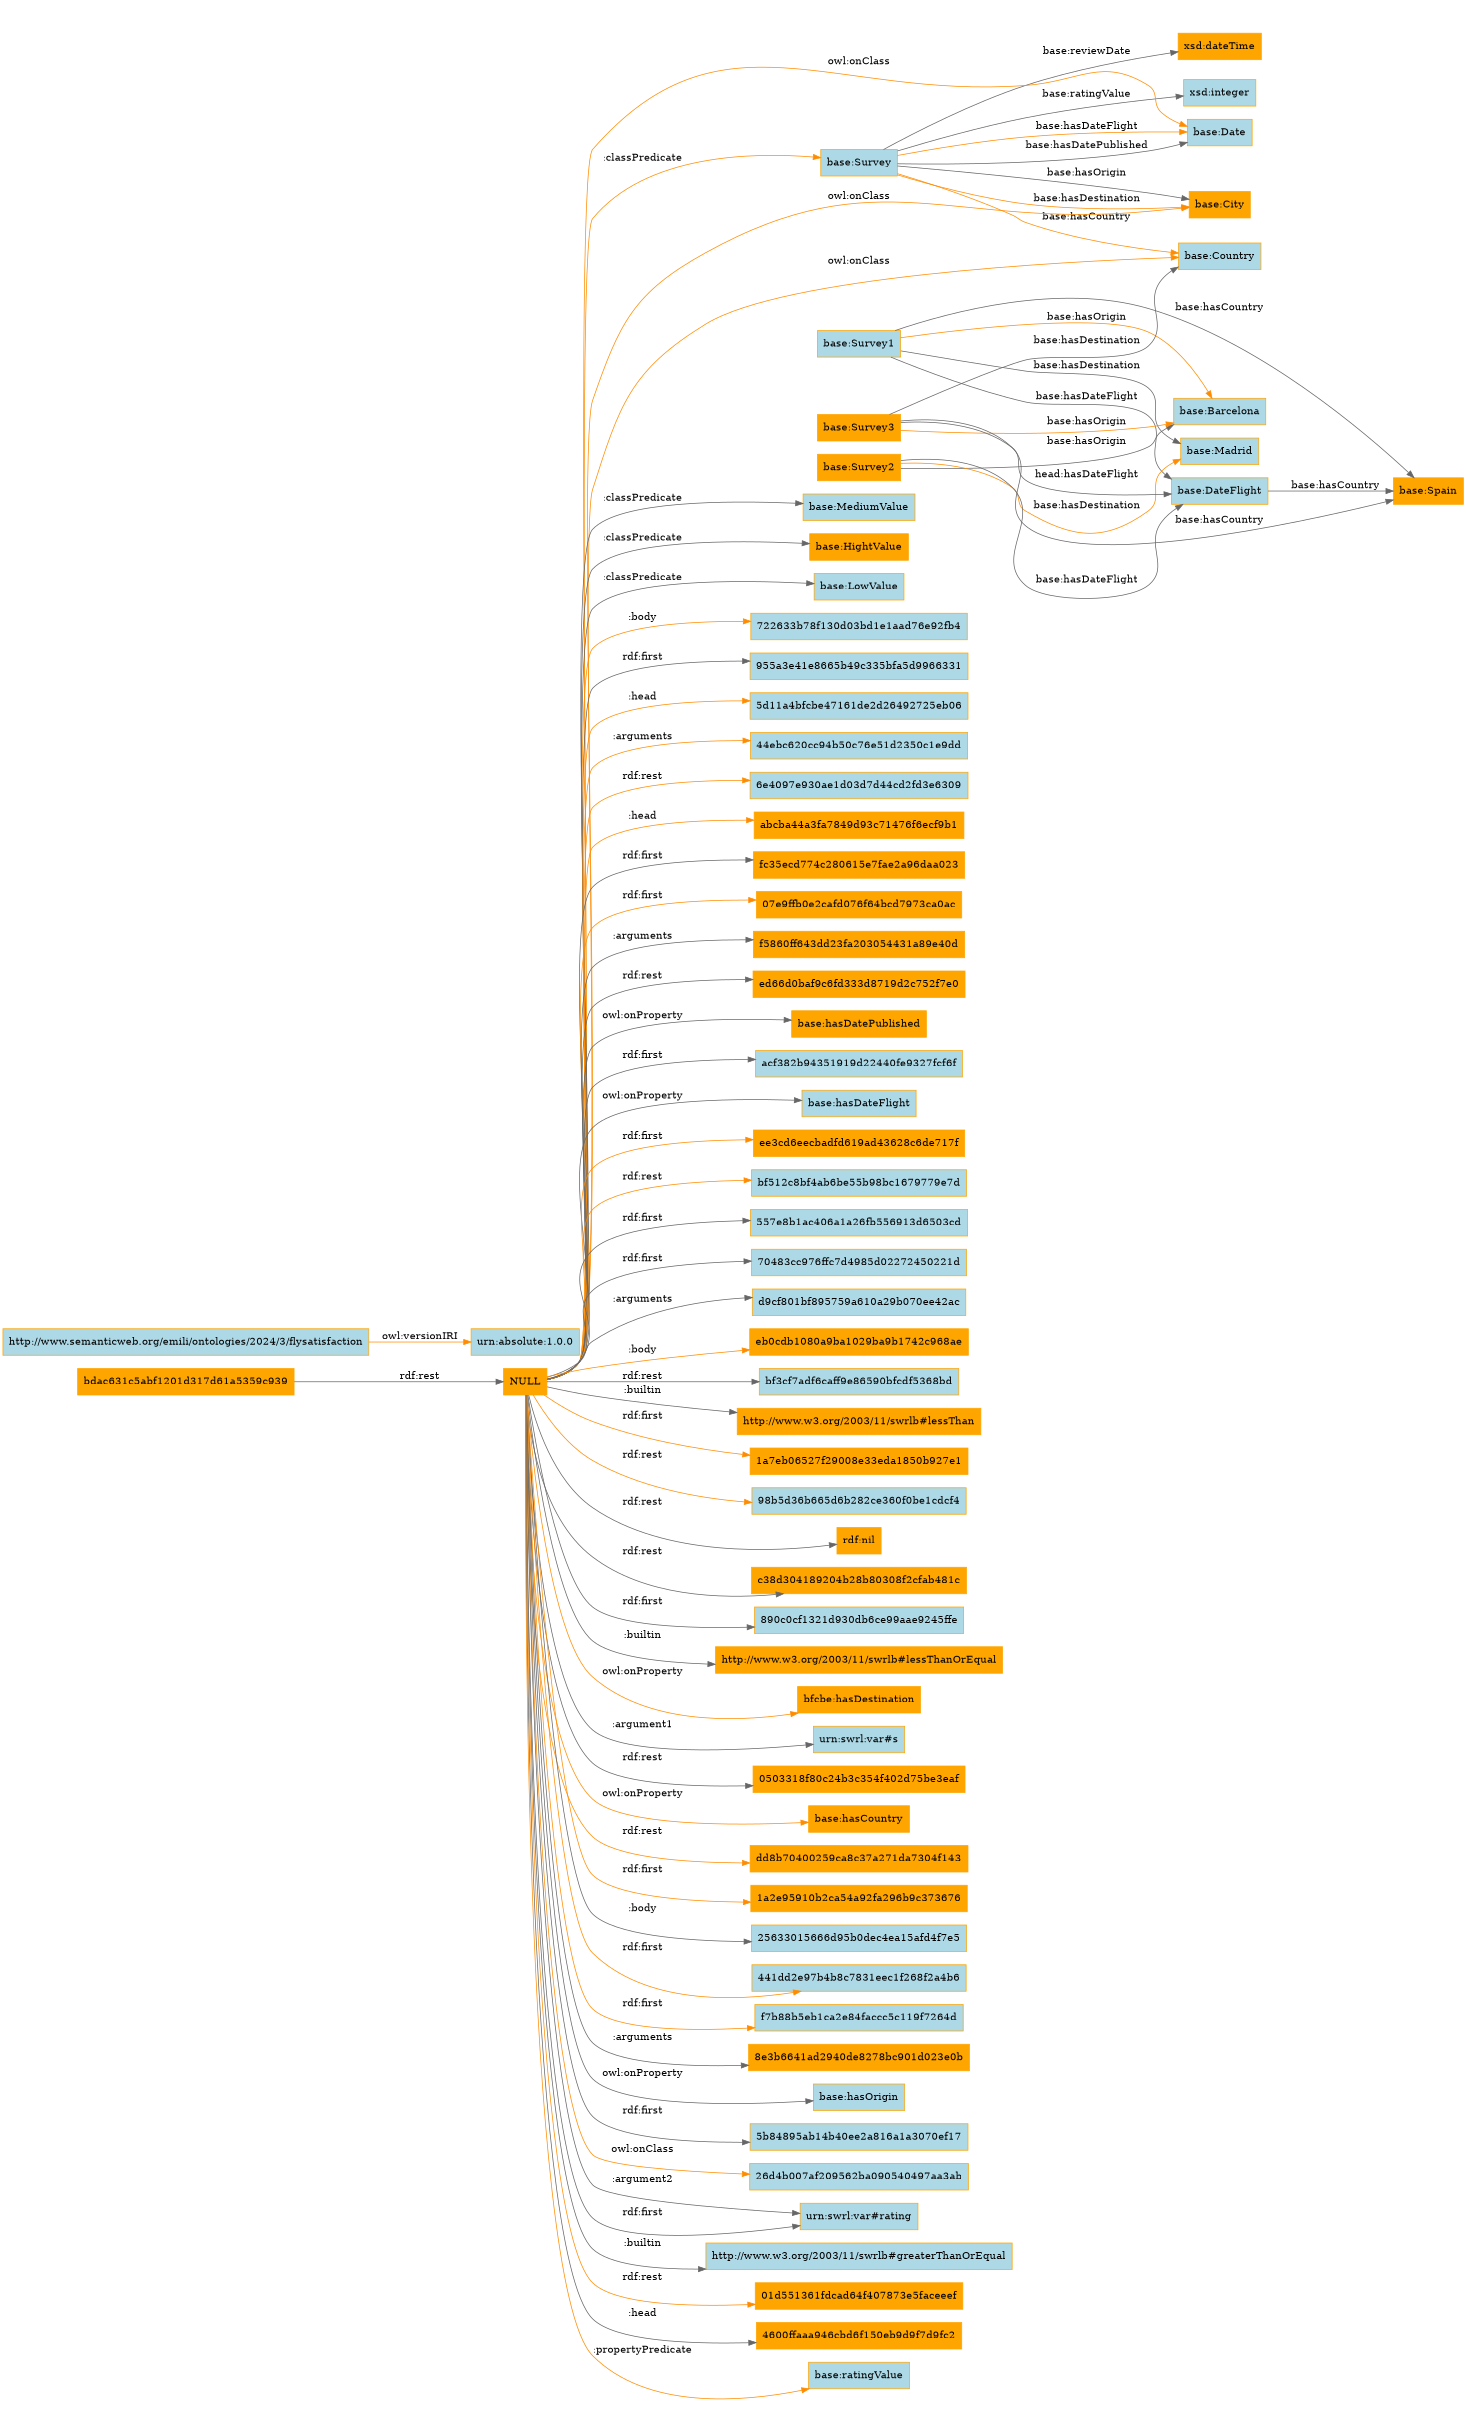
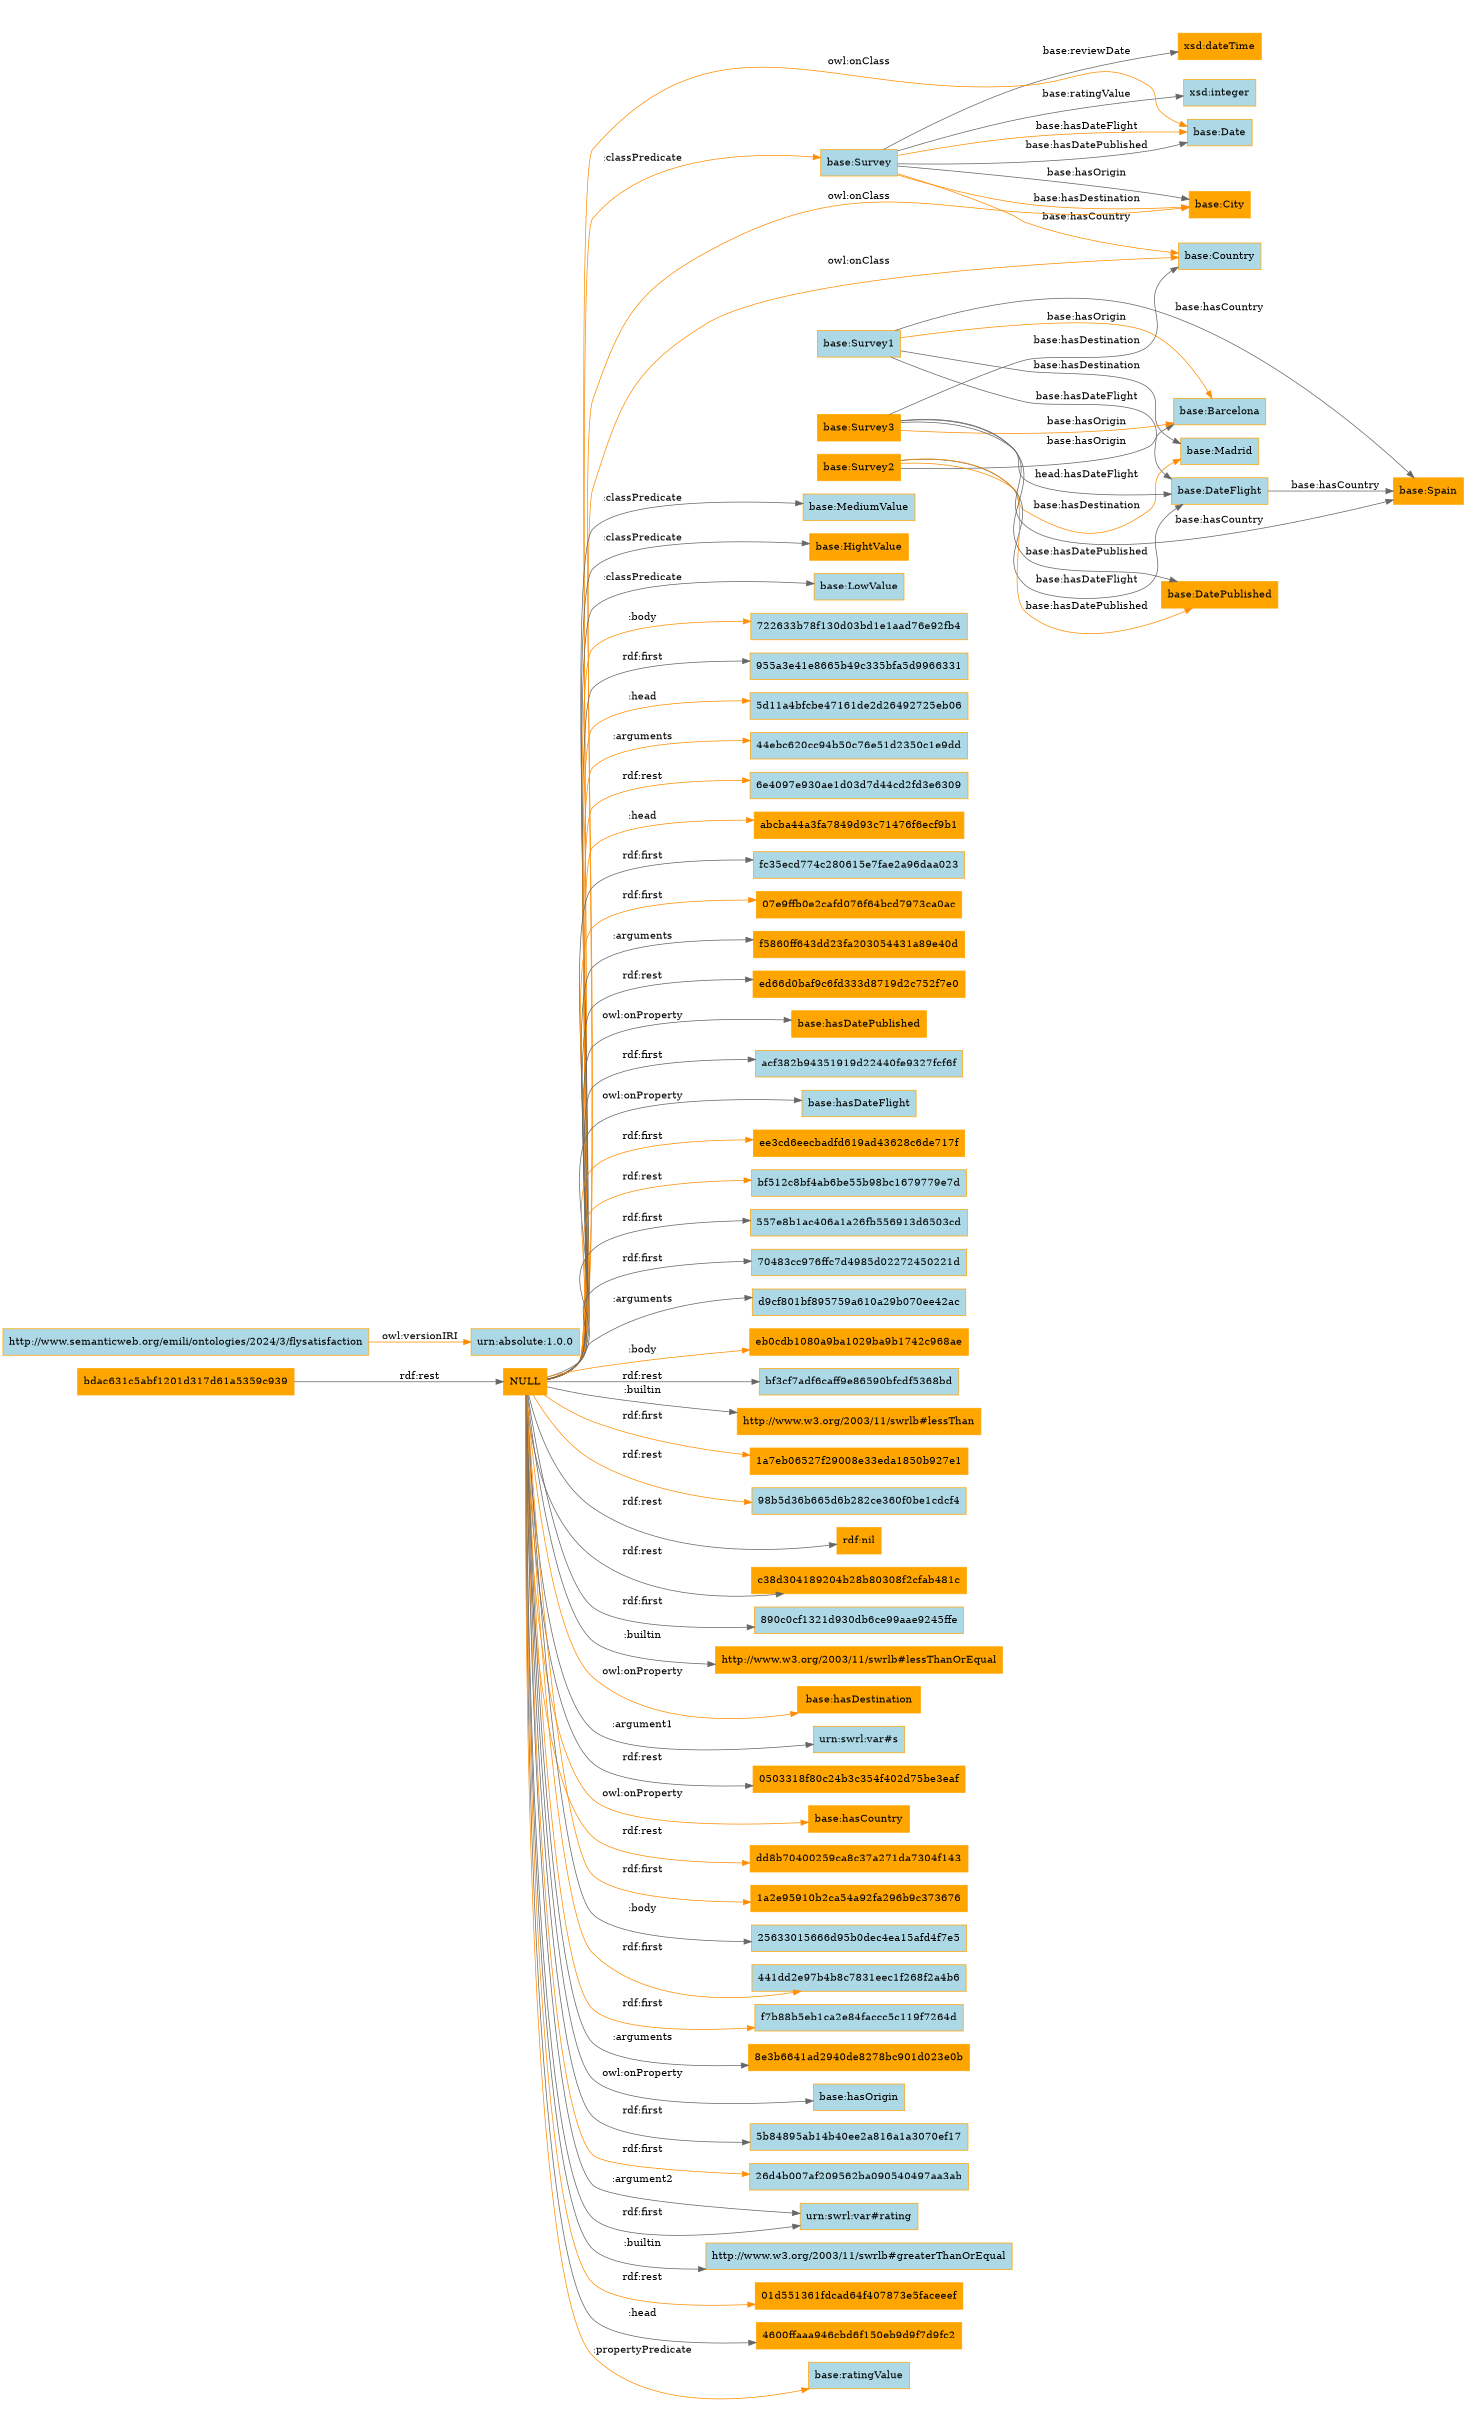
node "base:DatePublished": added
node "fc35ecd774c280615e7fae2a96daa023": fillcolor orange -> lightblue
node "bfcbe:hasDestination": label "bfcbe:hasDestination" -> "base:hasDestination"
edge "NULL" -> "26d4b007af209562ba090540497aa3ab": label "owl:onClass" -> "rdf:first"
